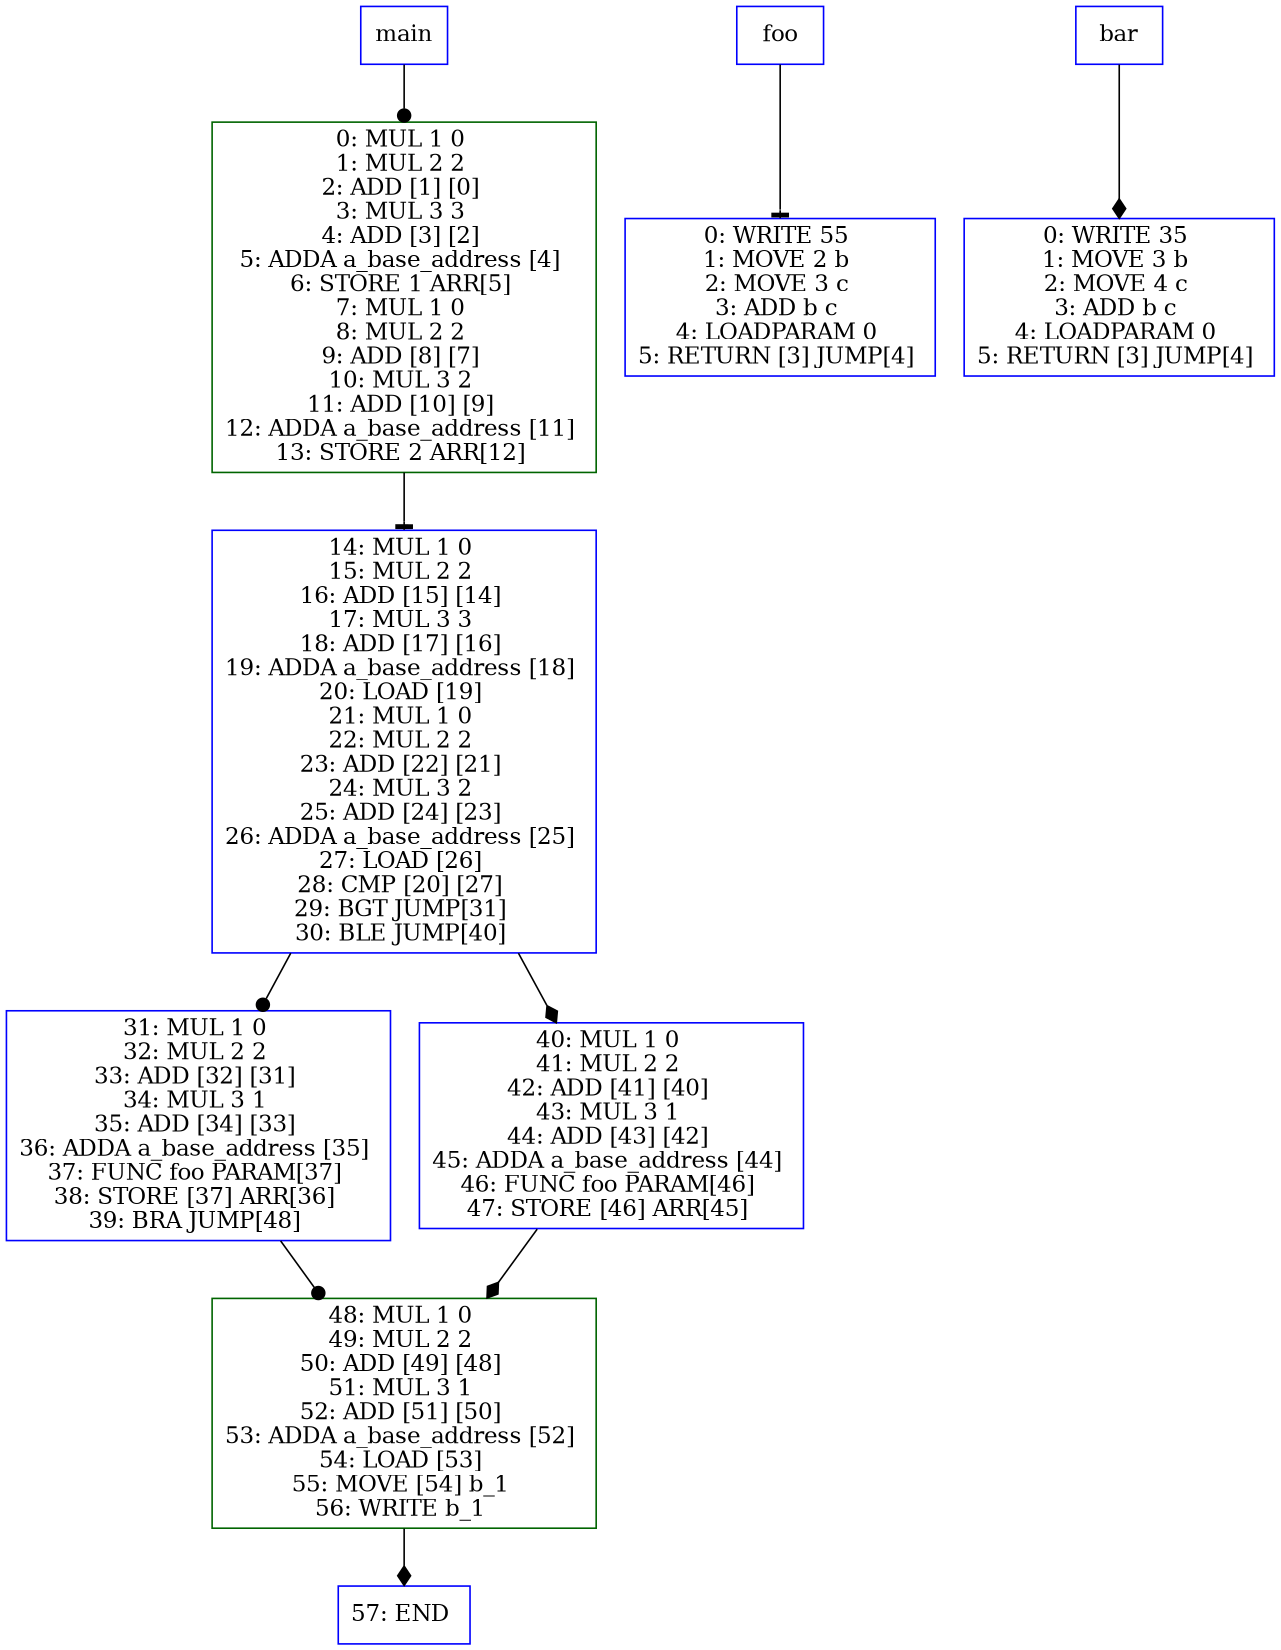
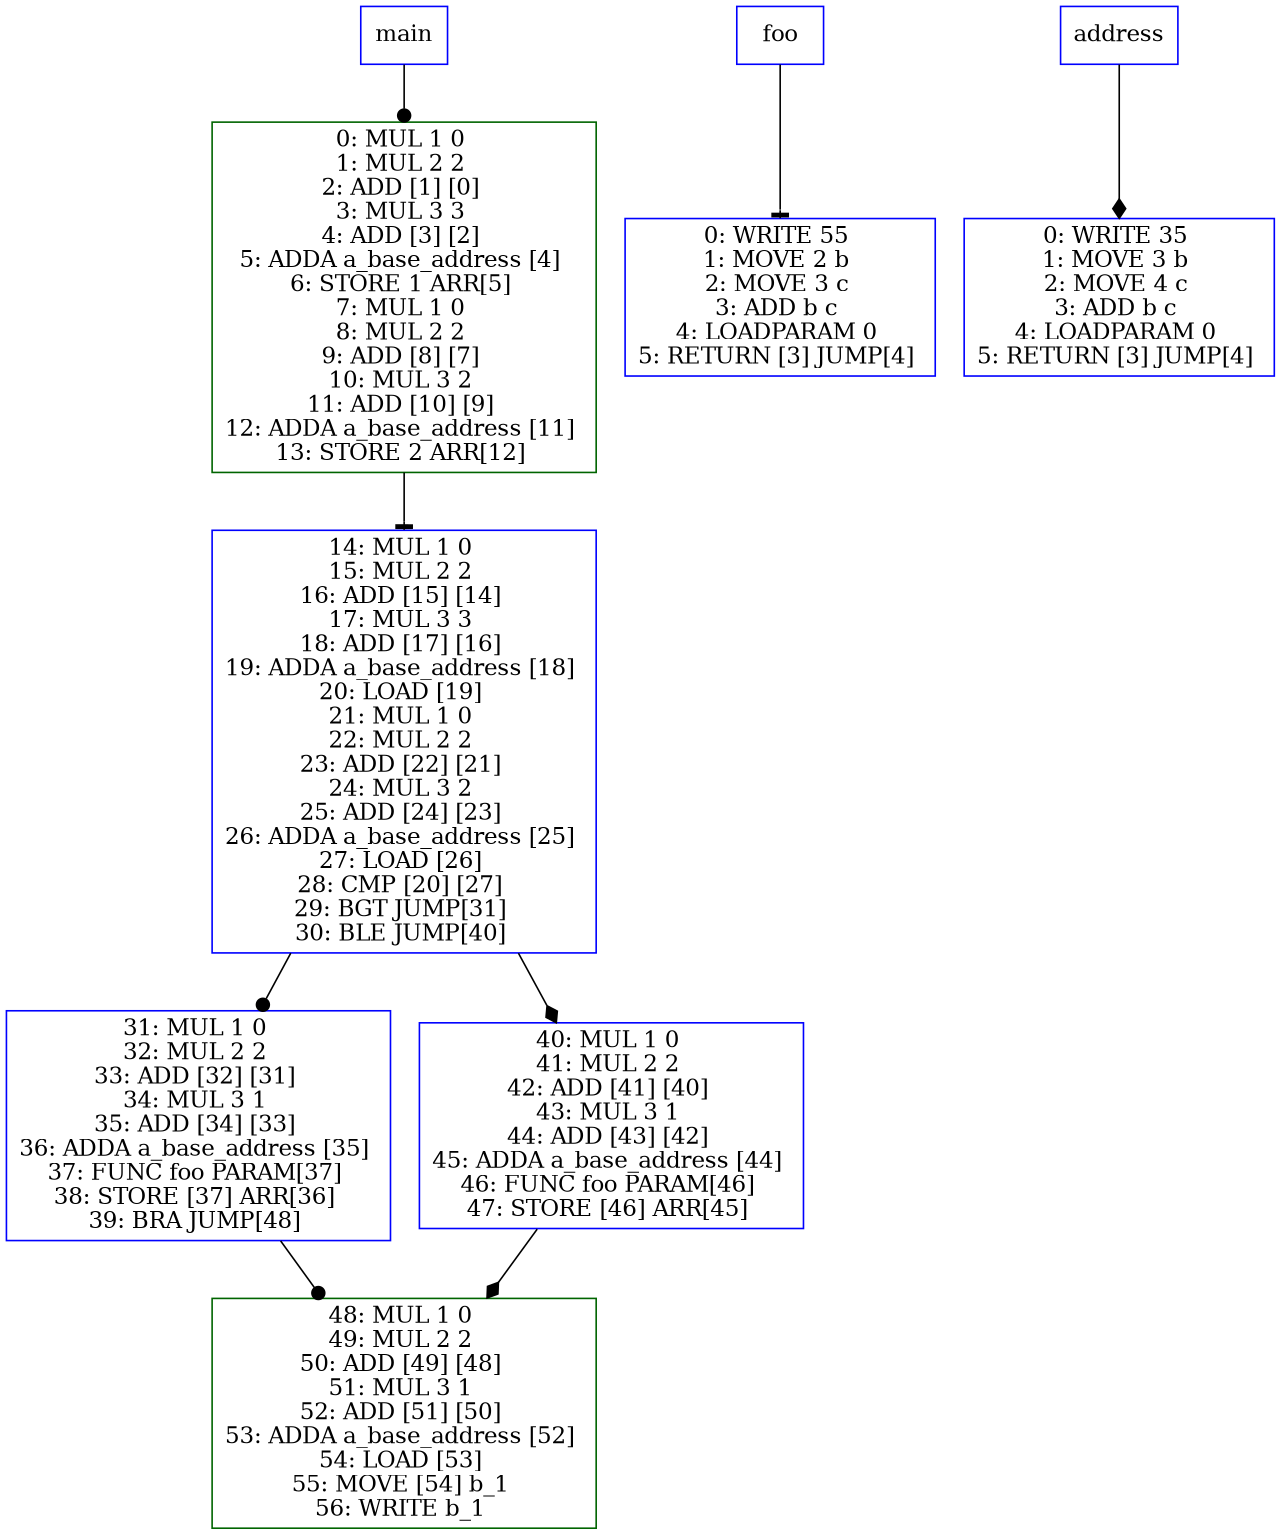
node "bar": label "bar" -> "address"
node "57: END": removed
